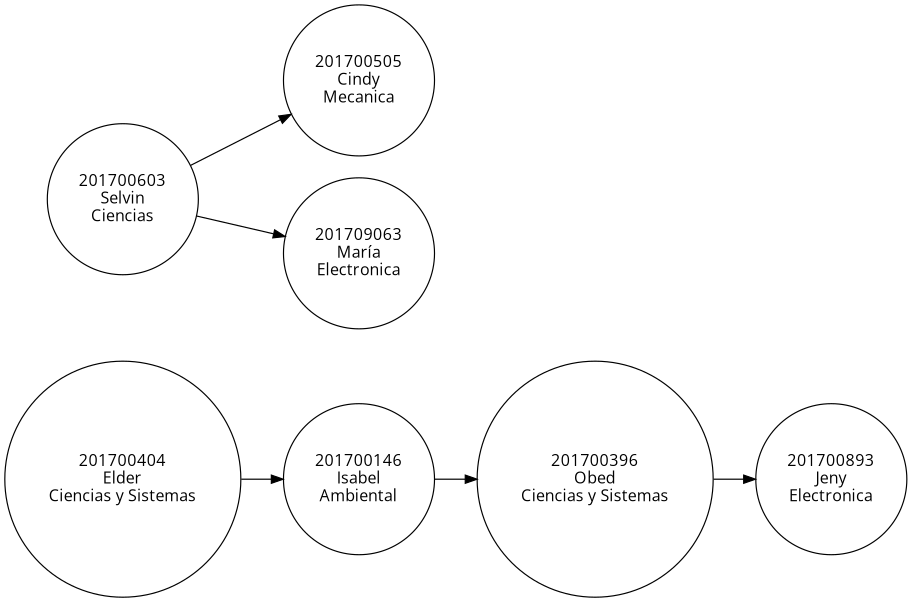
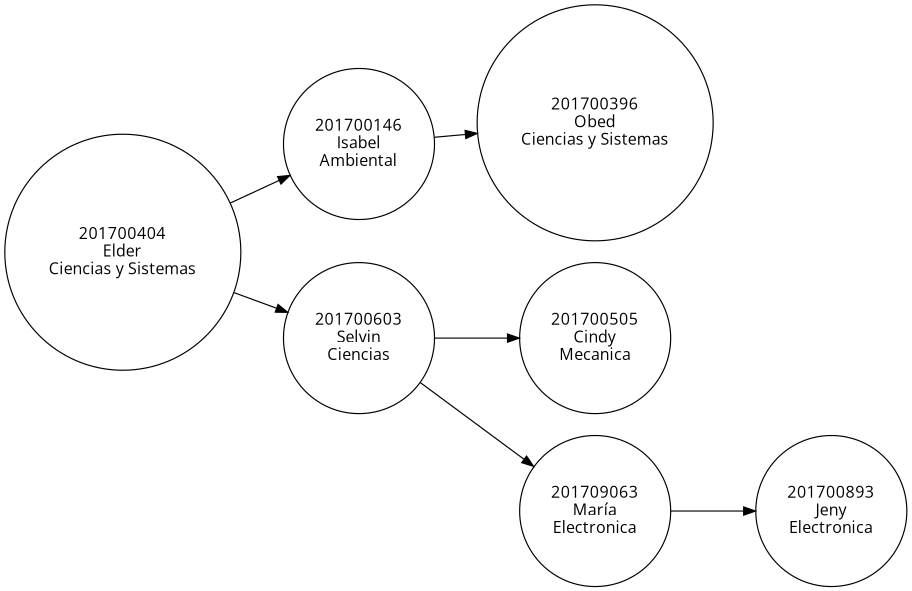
edge "201700404 Elder Ciencias y Sistemas" -> "201700603 Selvin Ciencias": added
edge "201700396 Obed Ciencias y Sistemas" -> "201700893 Jeny Electronica": now "201709063 María Electronica" -> "201700893 Jeny Electronica"
